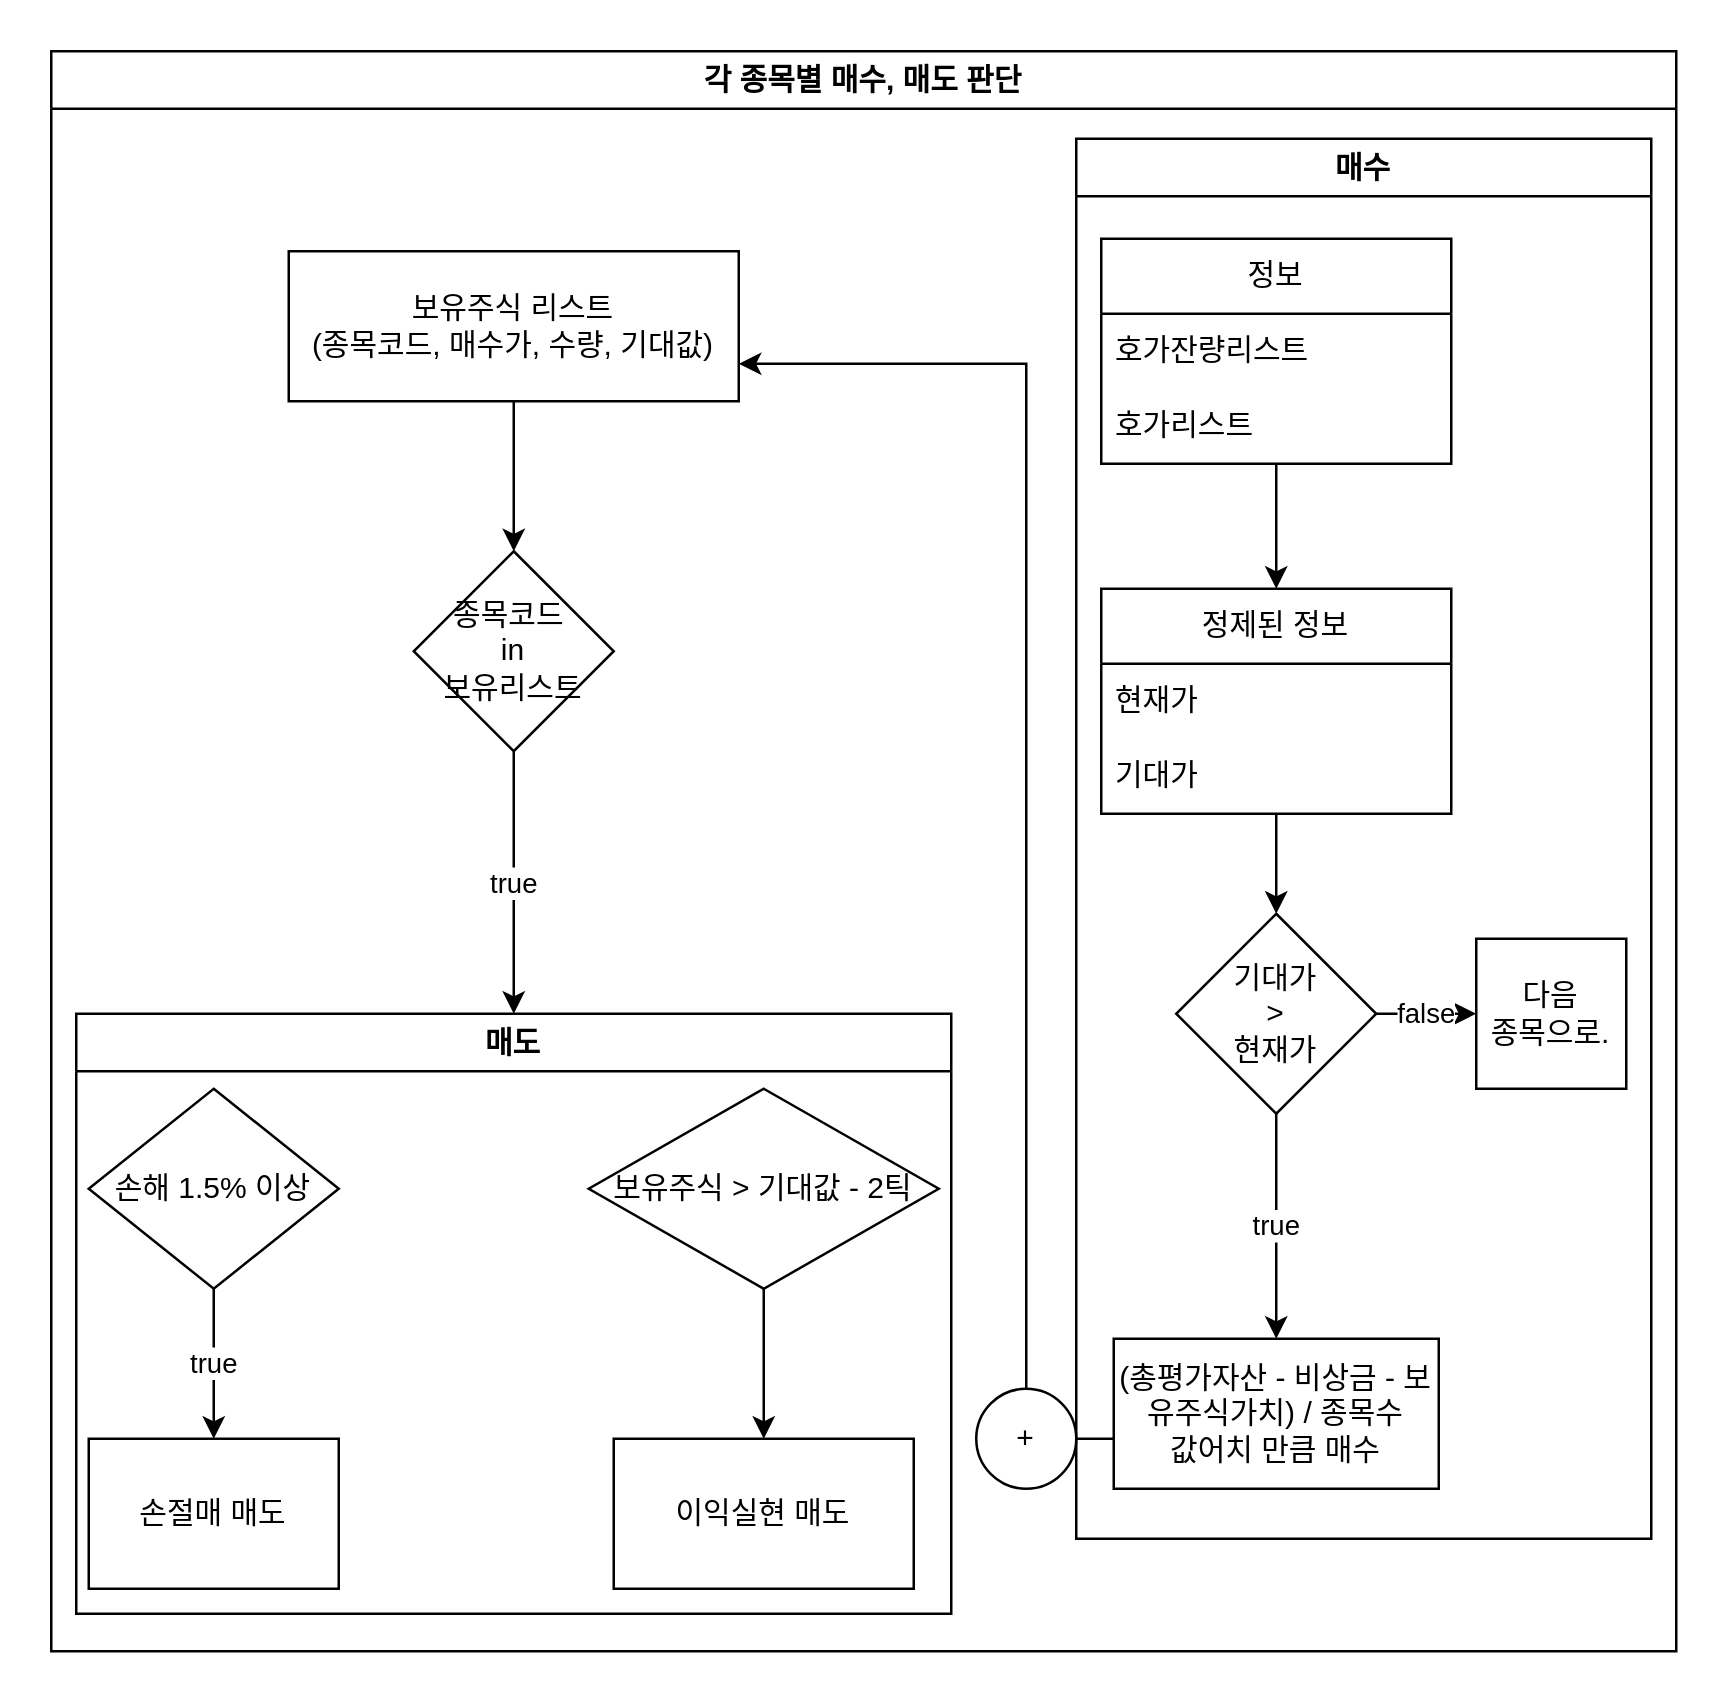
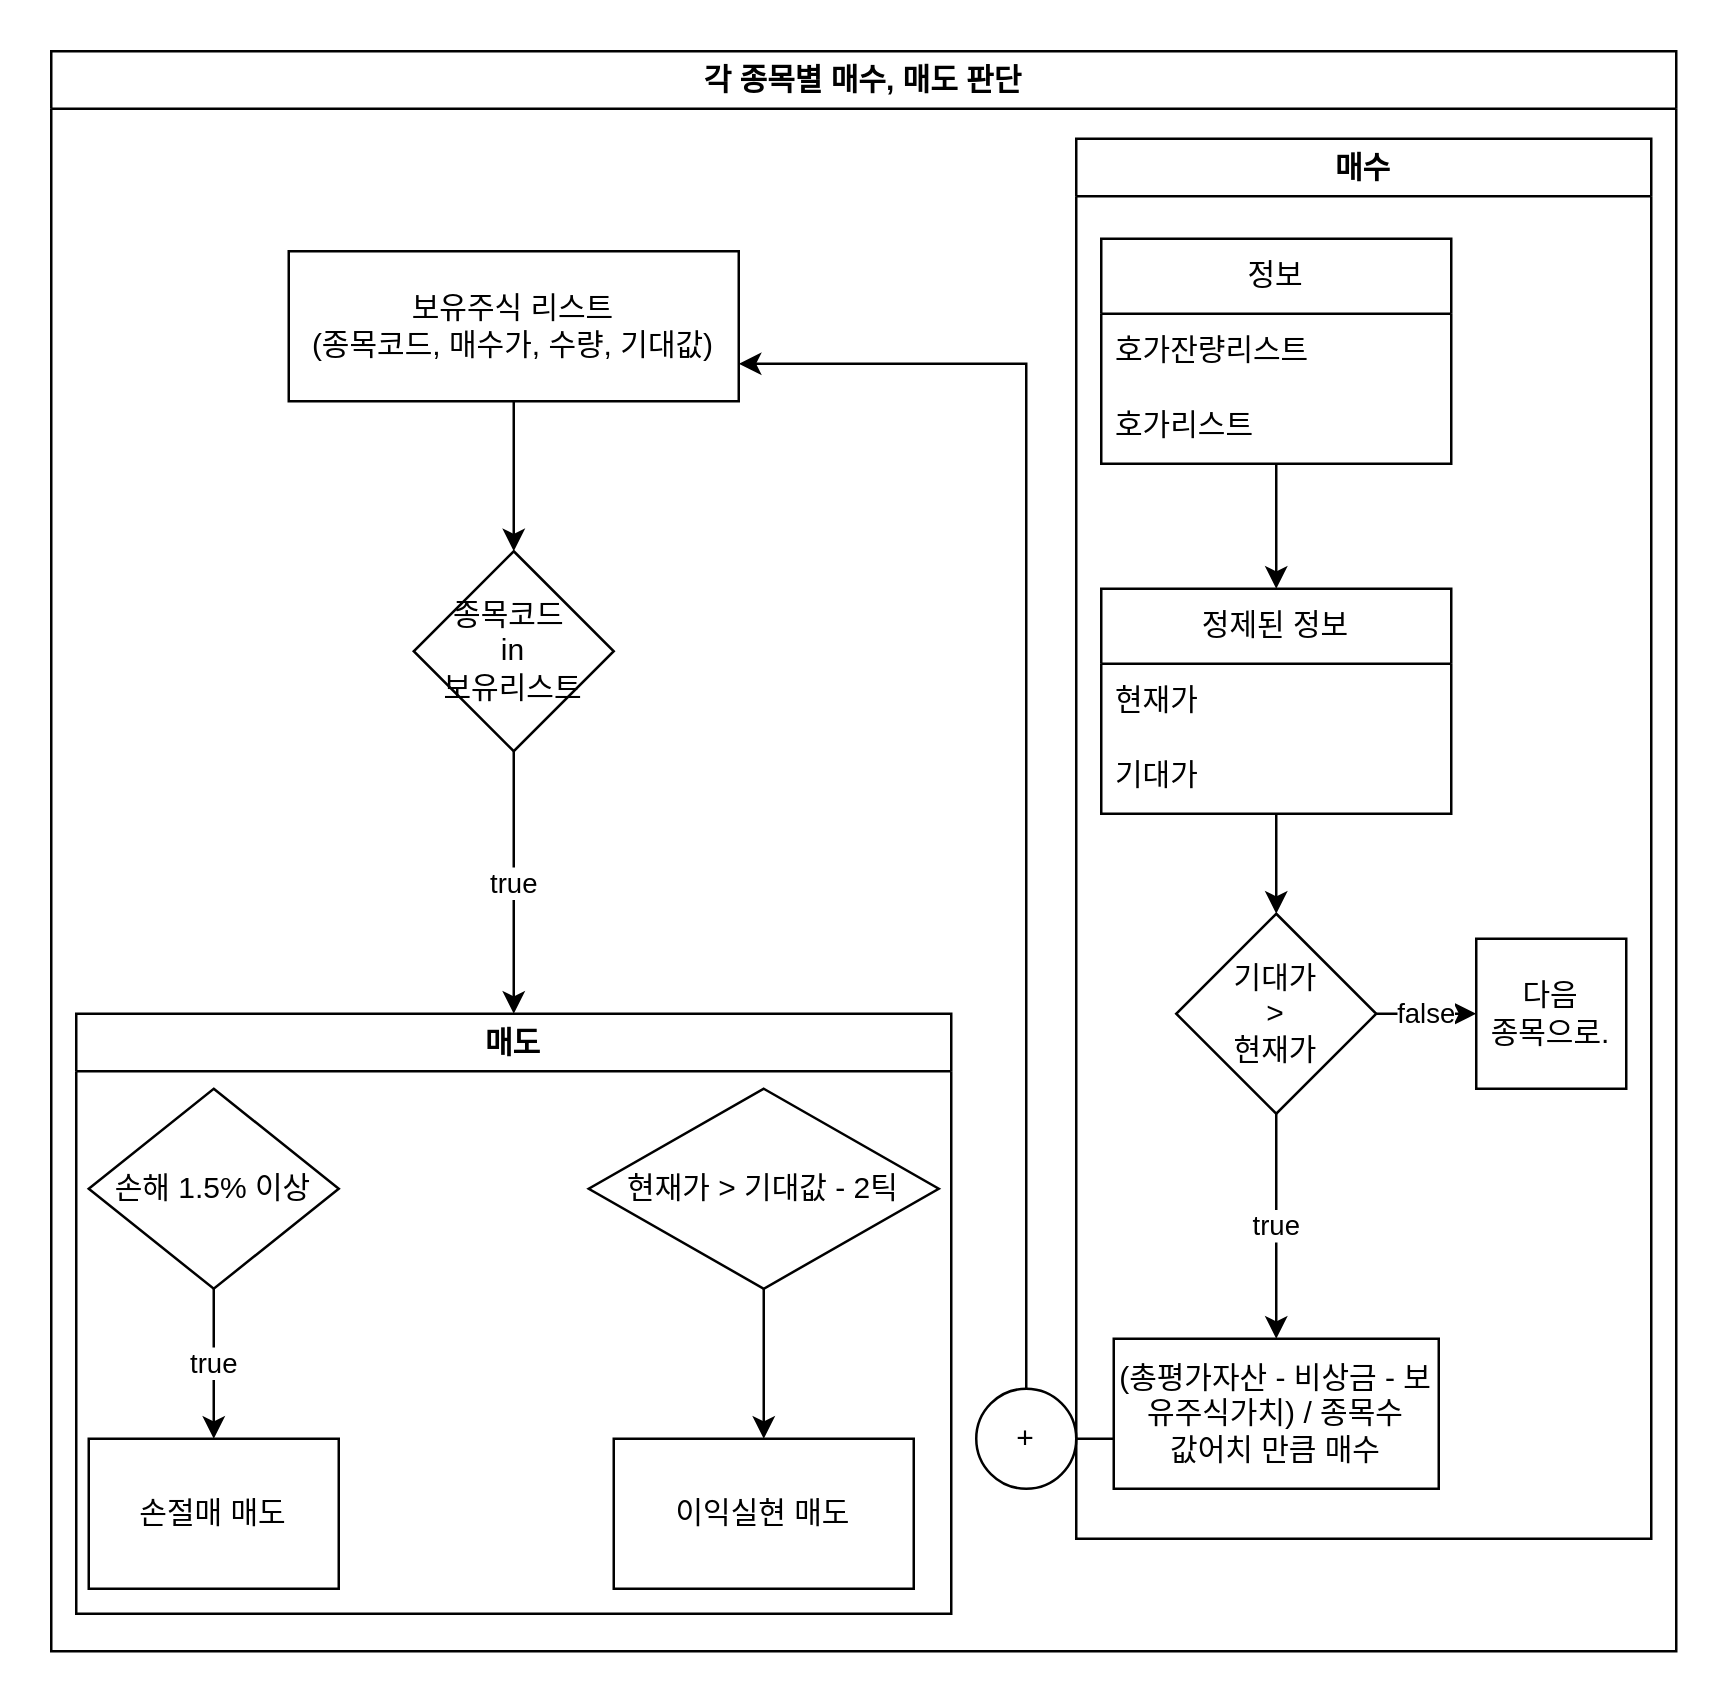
node "보유주식 > 기대값 - 2틱": label "보유주식 > 기대값 - 2틱" -> "현재가 > 기대값 - 2틱"
